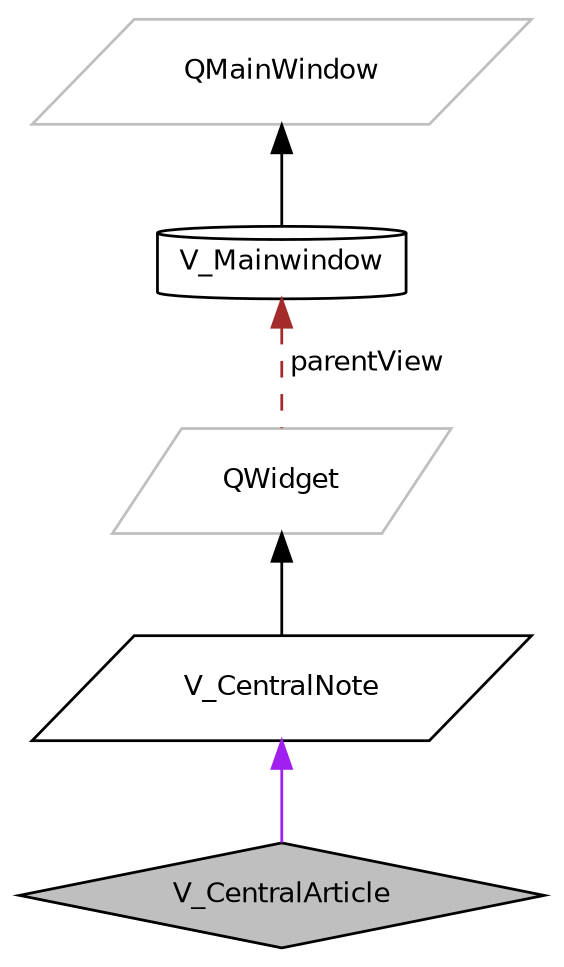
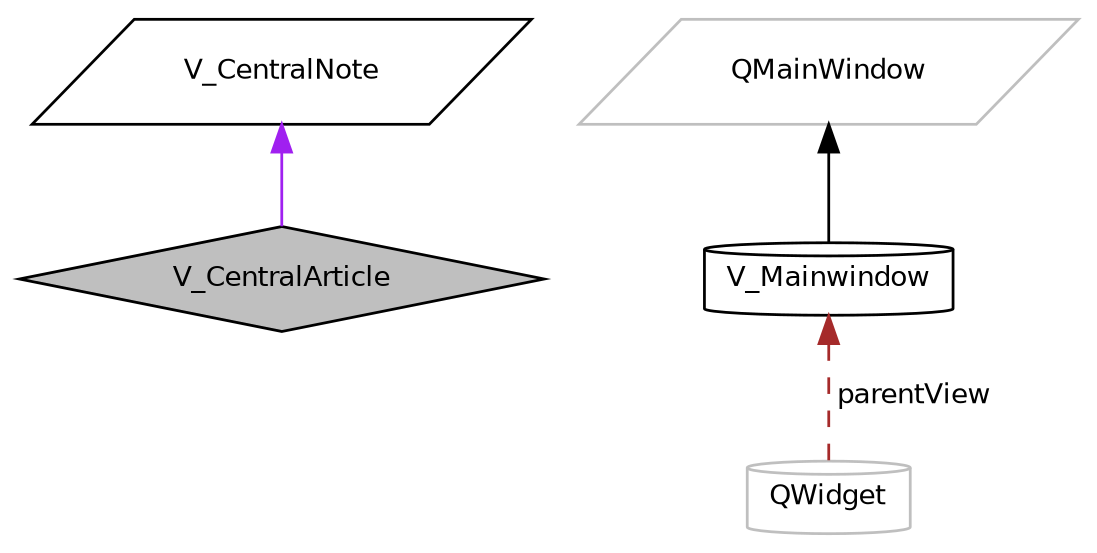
node "QWidget": shape parallelogram -> cylinder
edge "V_CentralNote" -> "QWidget": removed
